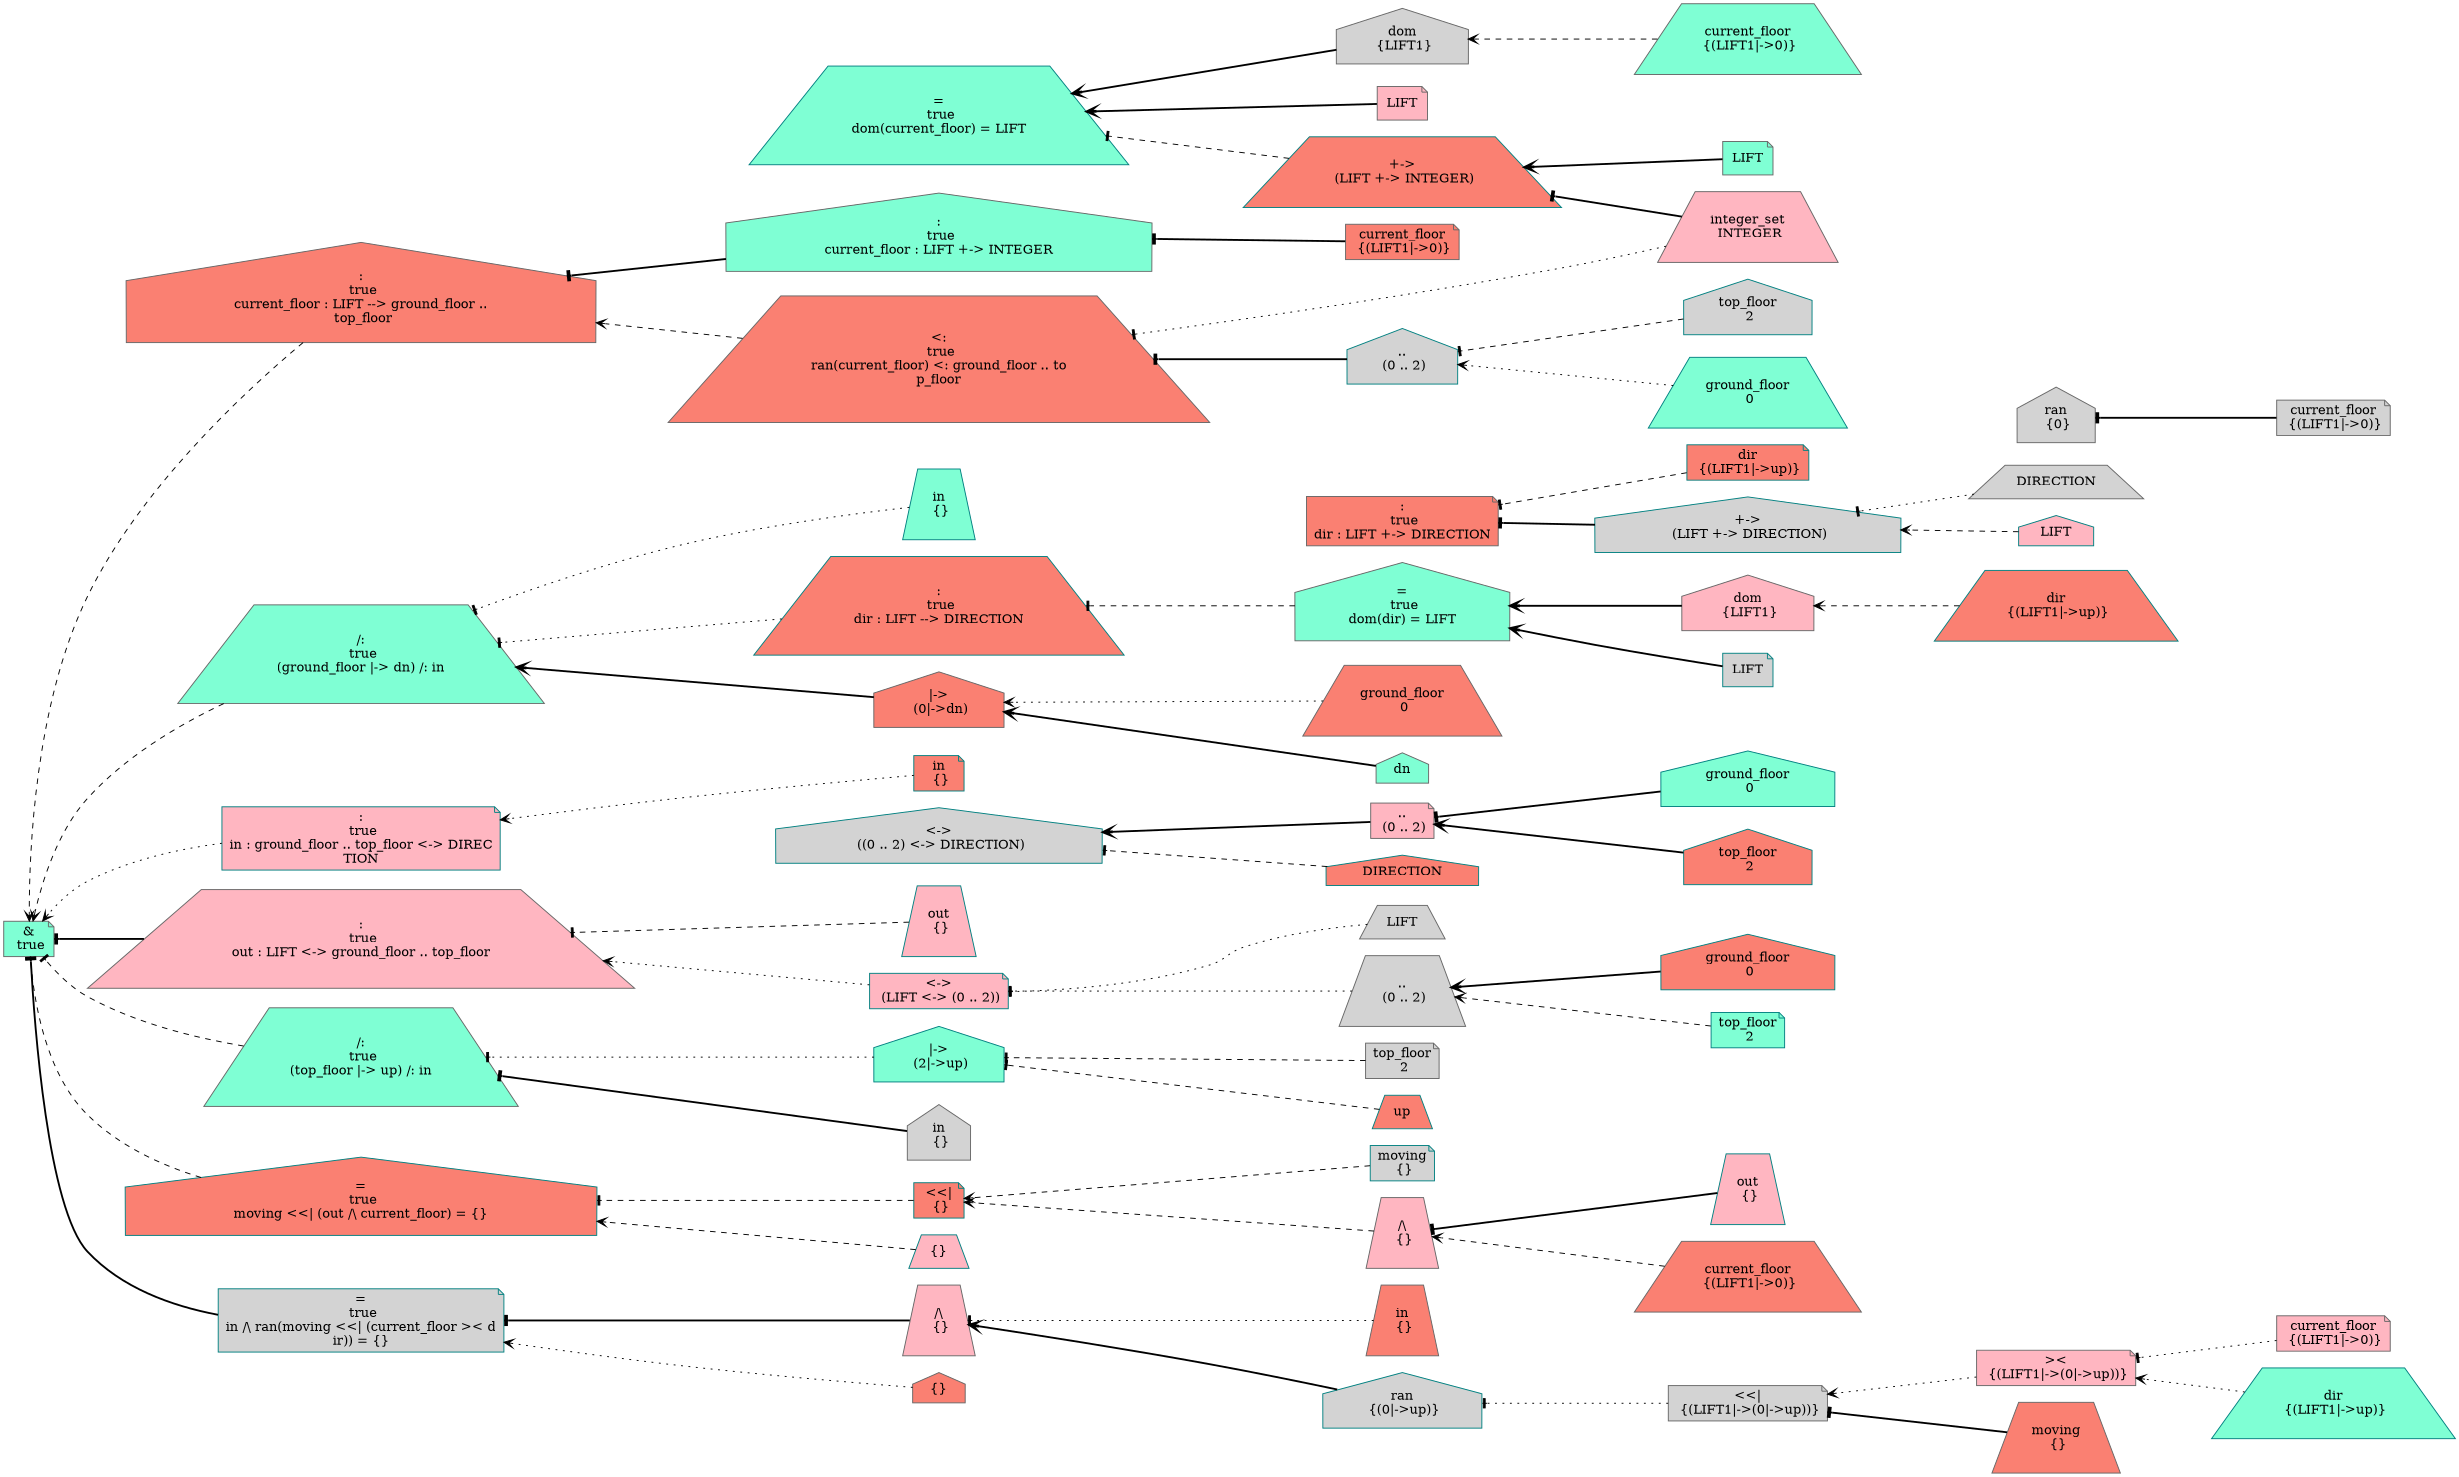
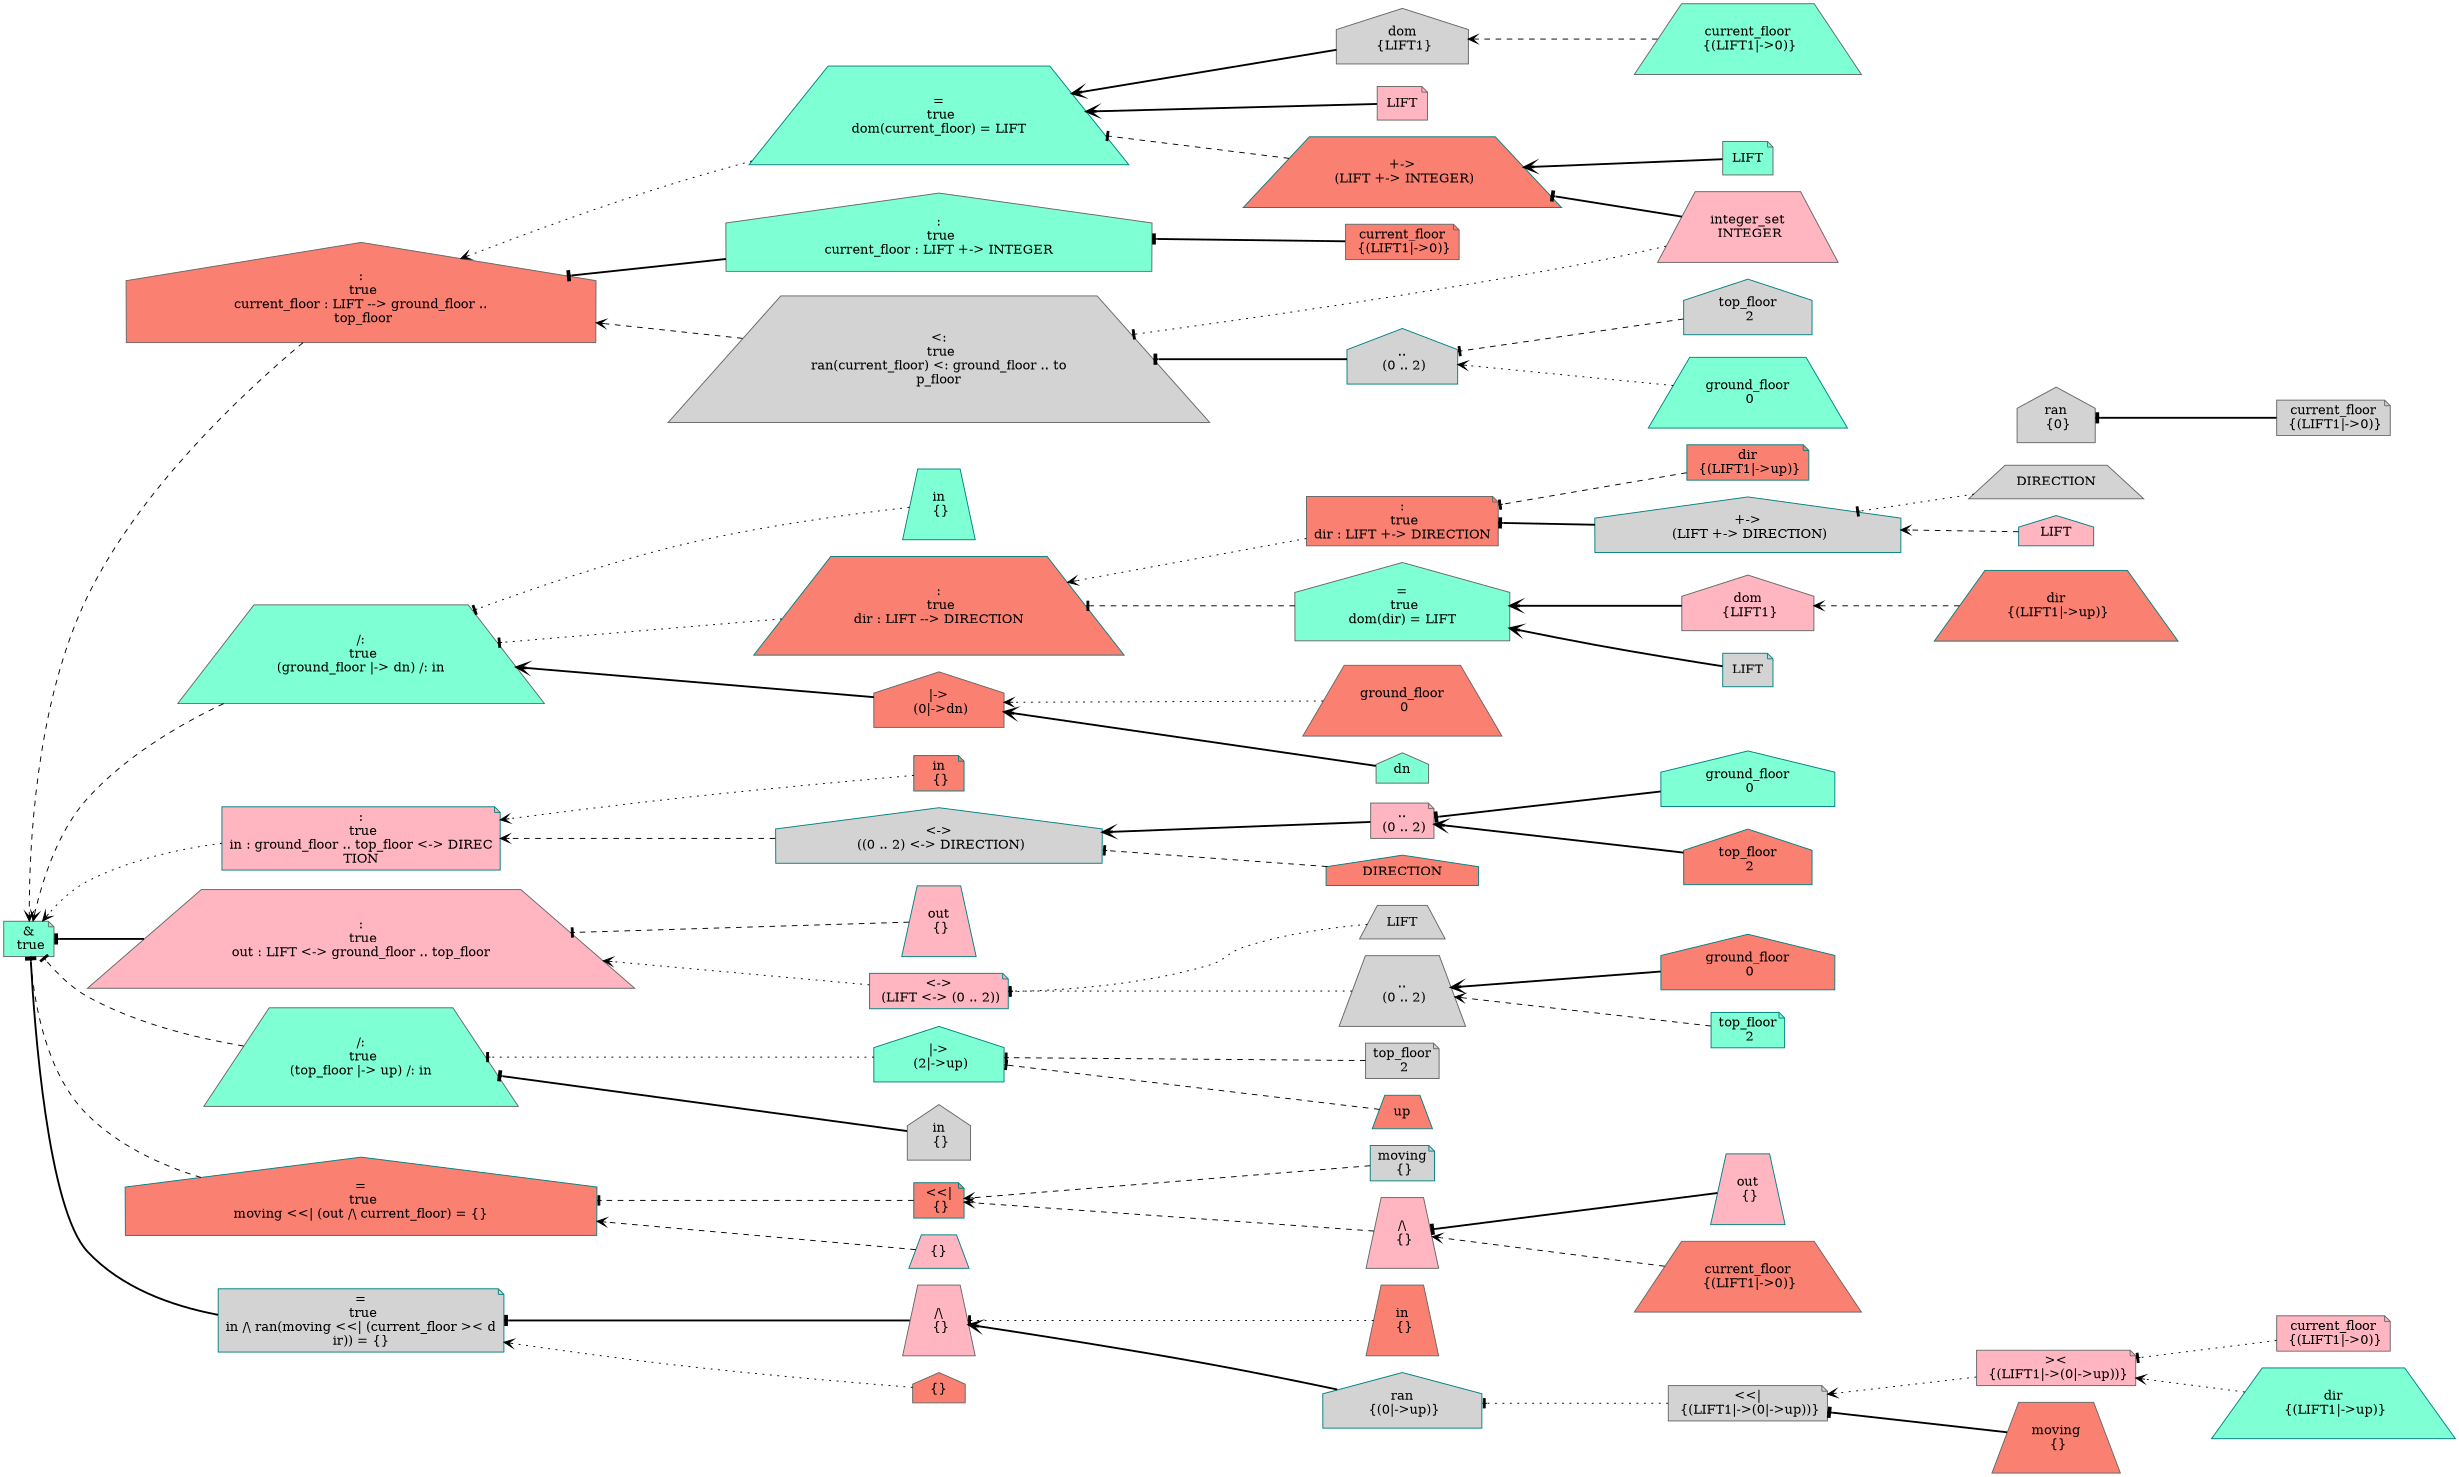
edge "= true dom(current_floor) = LIFT" -> ": true current_floor : LIFT --> ground_floor .. top_floor": added
node "<: true ran(current_floor) <: ground_floor .. to p_floor": fillcolor salmon -> lightgrey
edge ": true dir : LIFT +-> DIRECTION" -> ": true dir : LIFT --> DIRECTION": added
edge "<-> ((0 .. 2) <-> DIRECTION)" -> ": true in : ground_floor .. top_floor <-> DIREC TION": added
